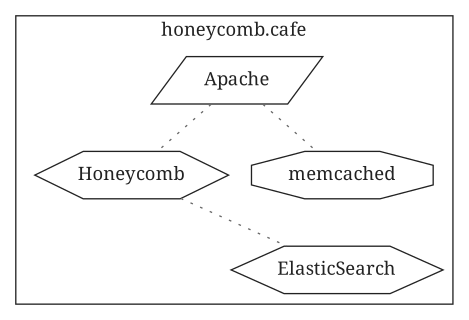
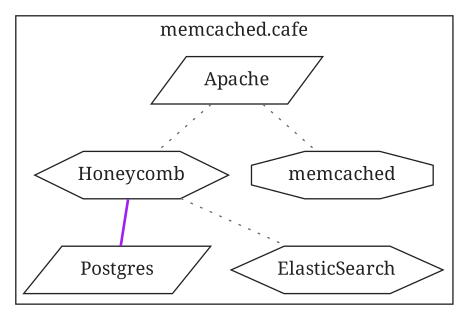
cluster "honeycomb.cafe": label "honeycomb.cafe" -> "memcached.cafe"
node "Postgres": added
